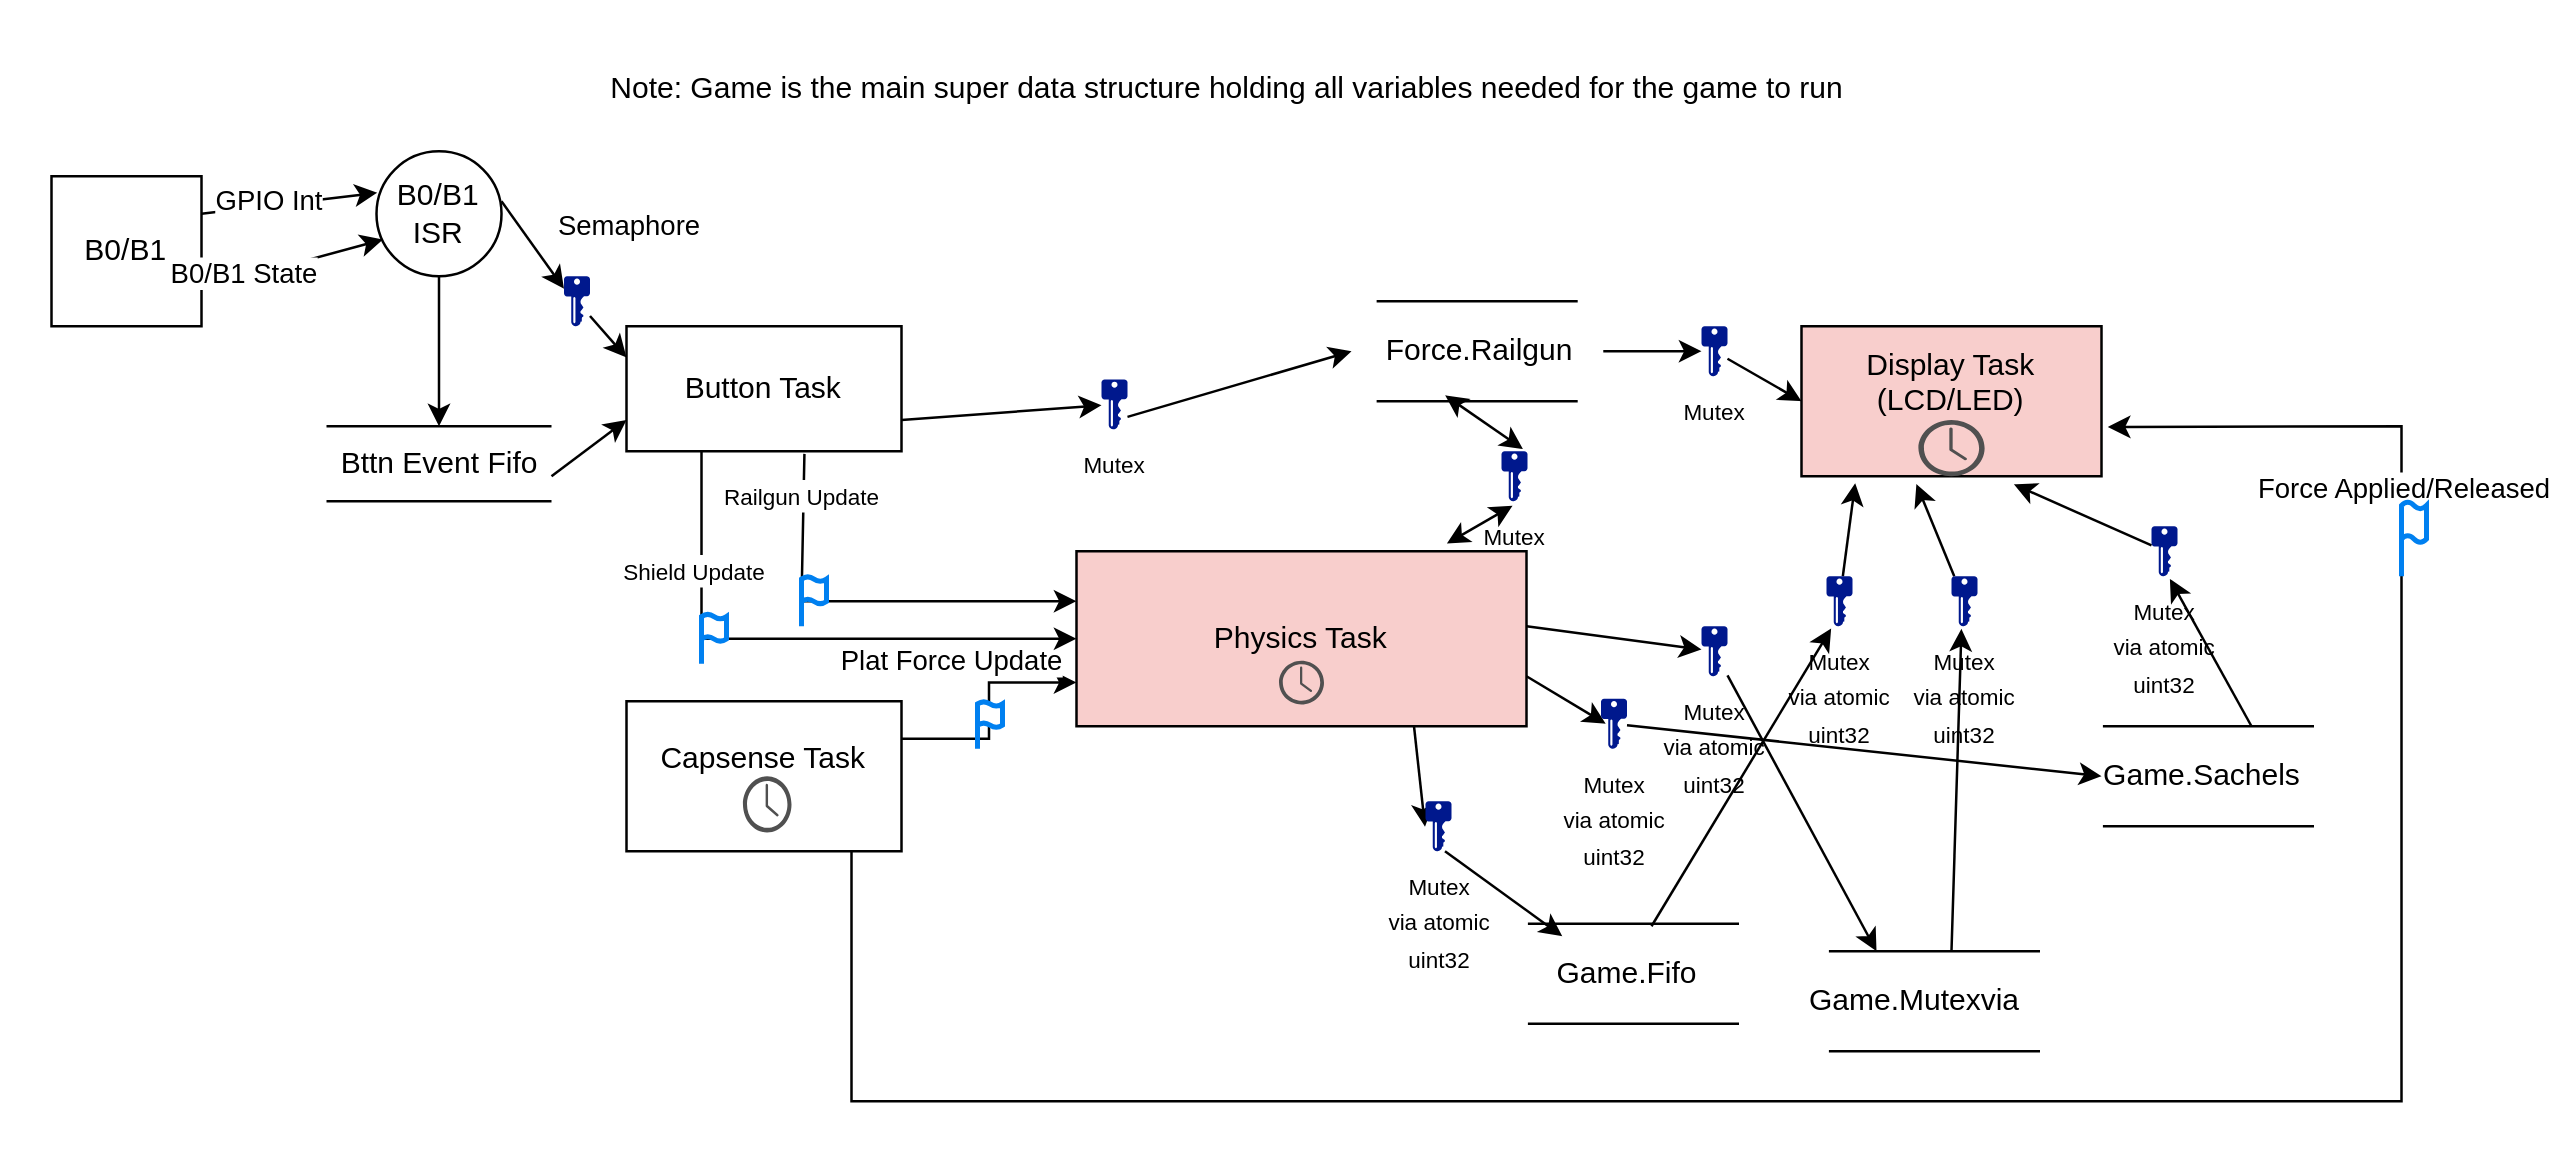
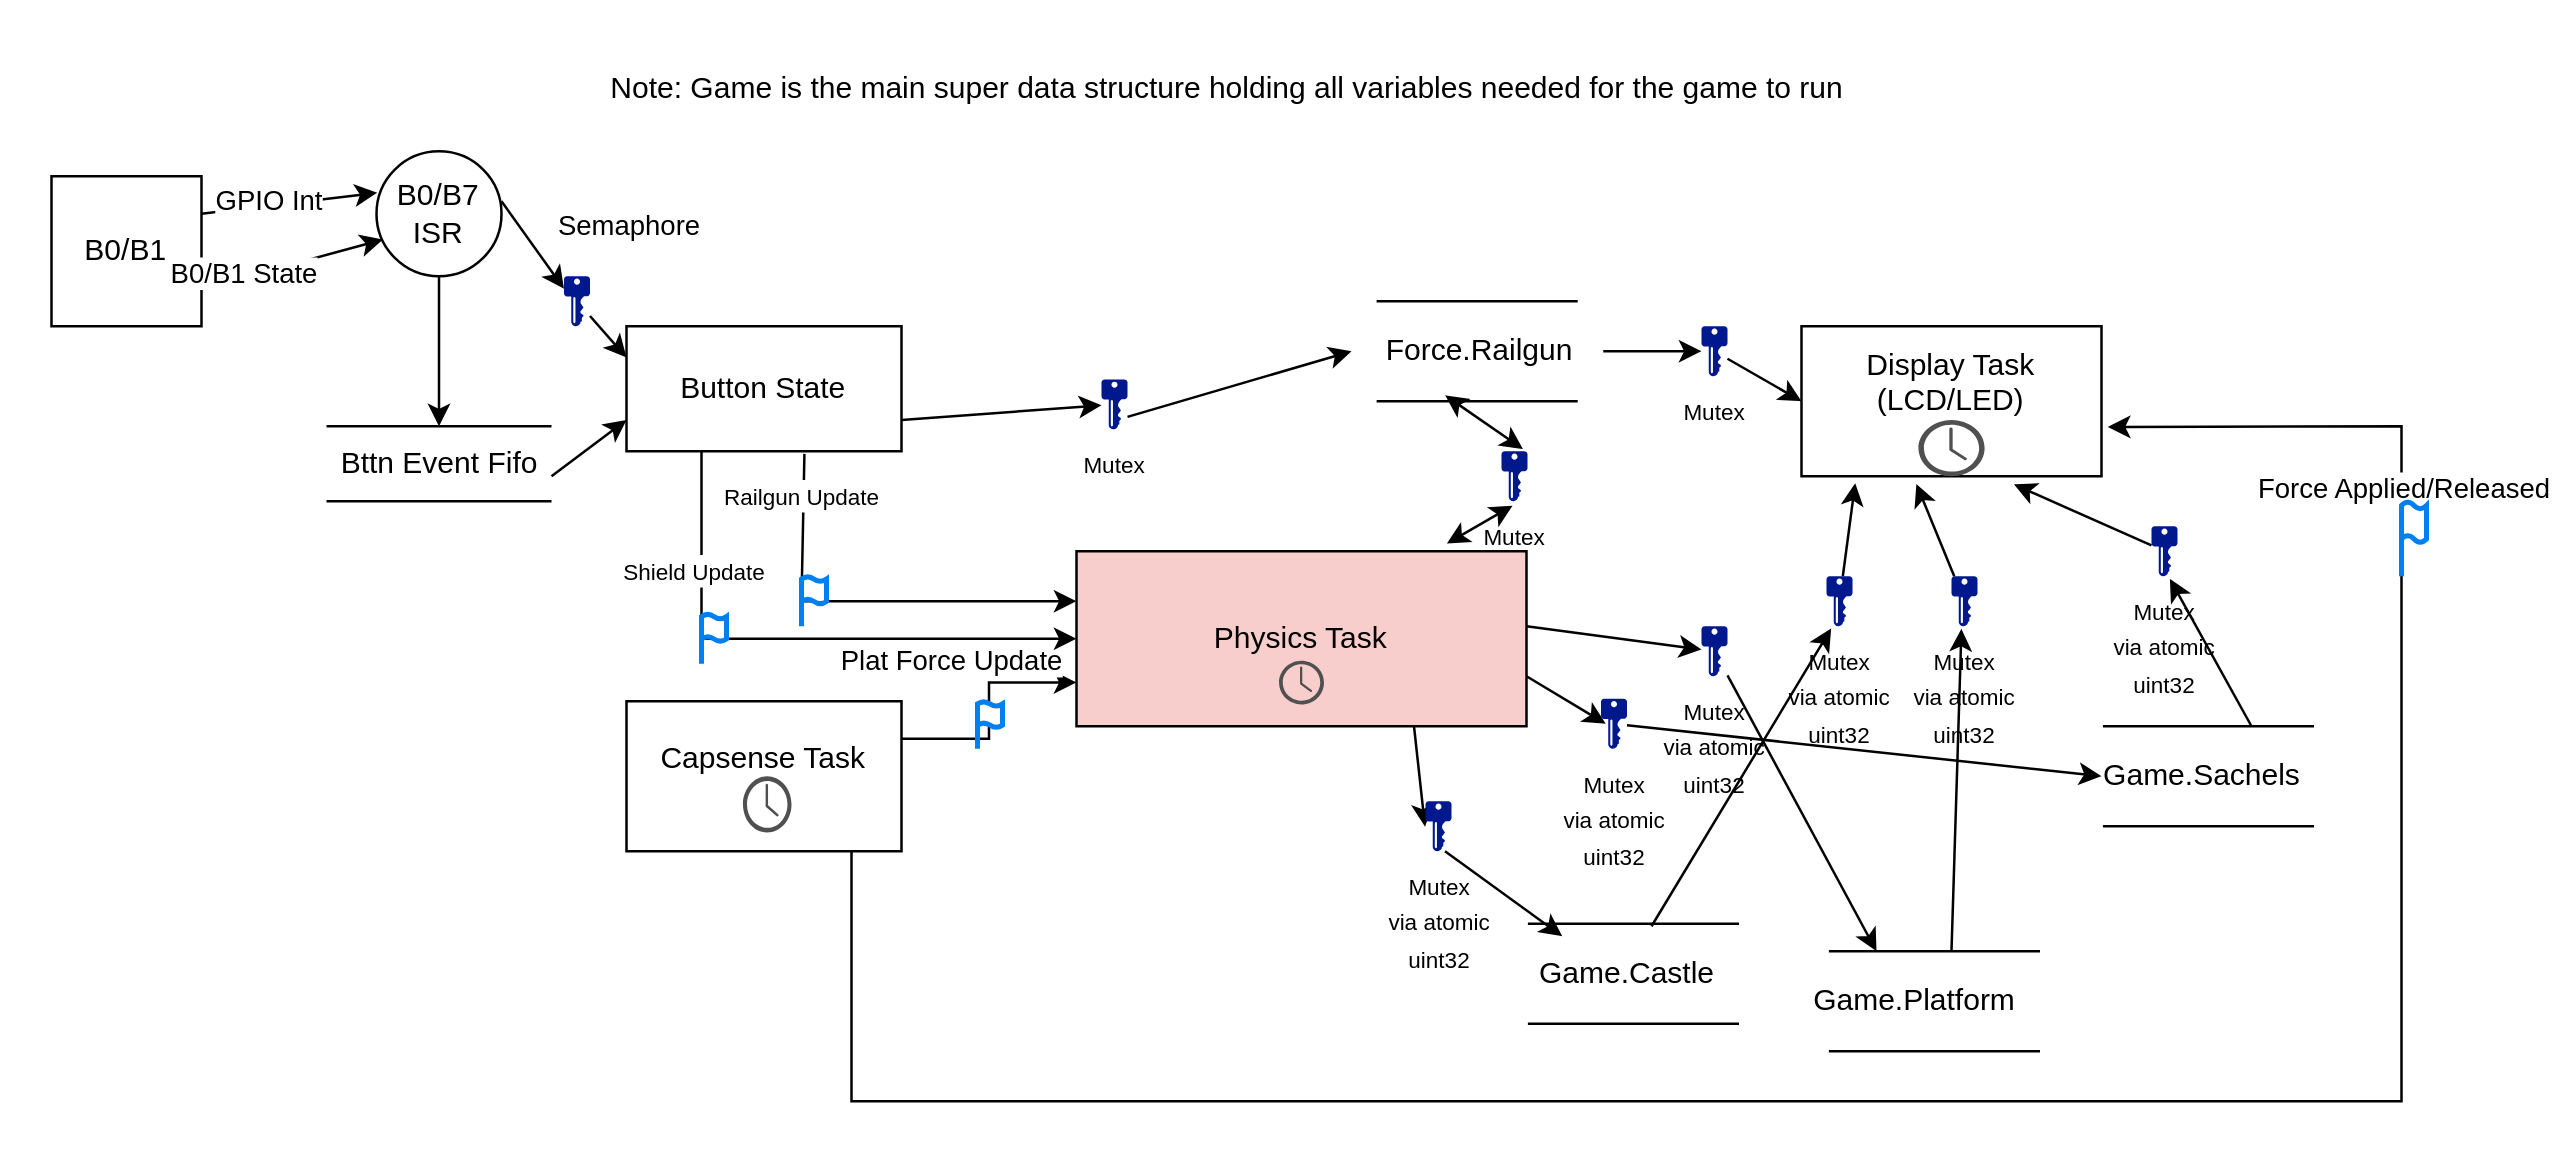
node "B0/B1 ISR": label "B0/B1 ISR" -> "B0/B7 ISR"
node "Button Task": label "Button Task" -> "Button State"
node "Display Task (LCD/LED)": fillcolor #f8cecc -> #ffffff
node "Game.Fifo": label "Game.Fifo" -> "Game.Castle"
node "Game.Mutexvia": label "Game.Mutexvia" -> "Game.Platform"
